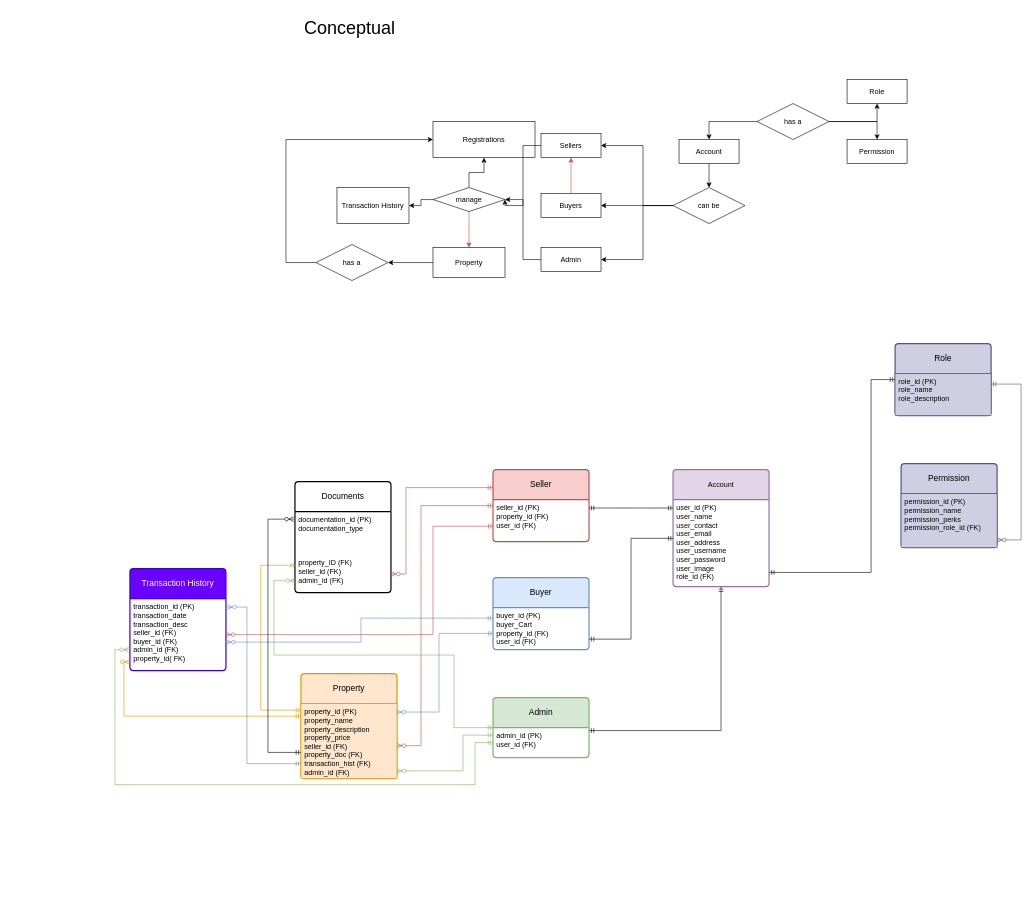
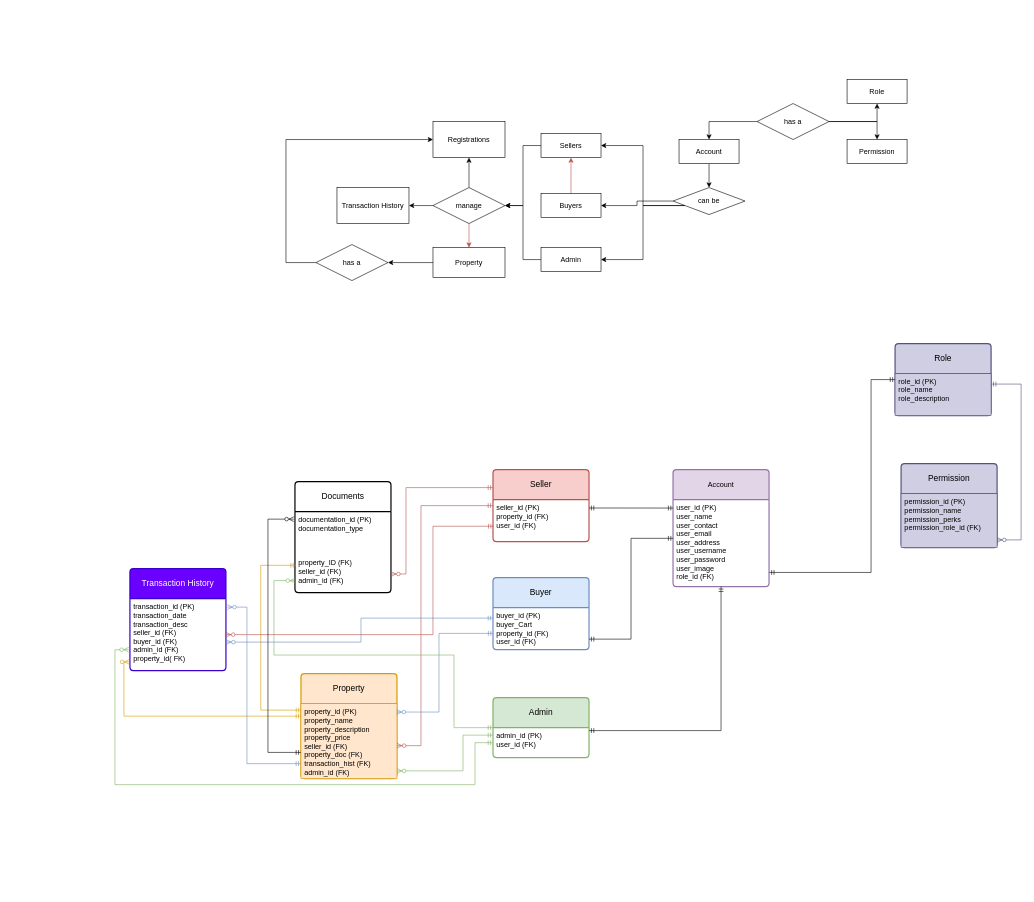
node "Conceptual": removed
node "Registrations": size 102x36 -> 72x36
node "manage": size 72x24 -> 72x36
node "can be": size 72x36 -> 72x27
